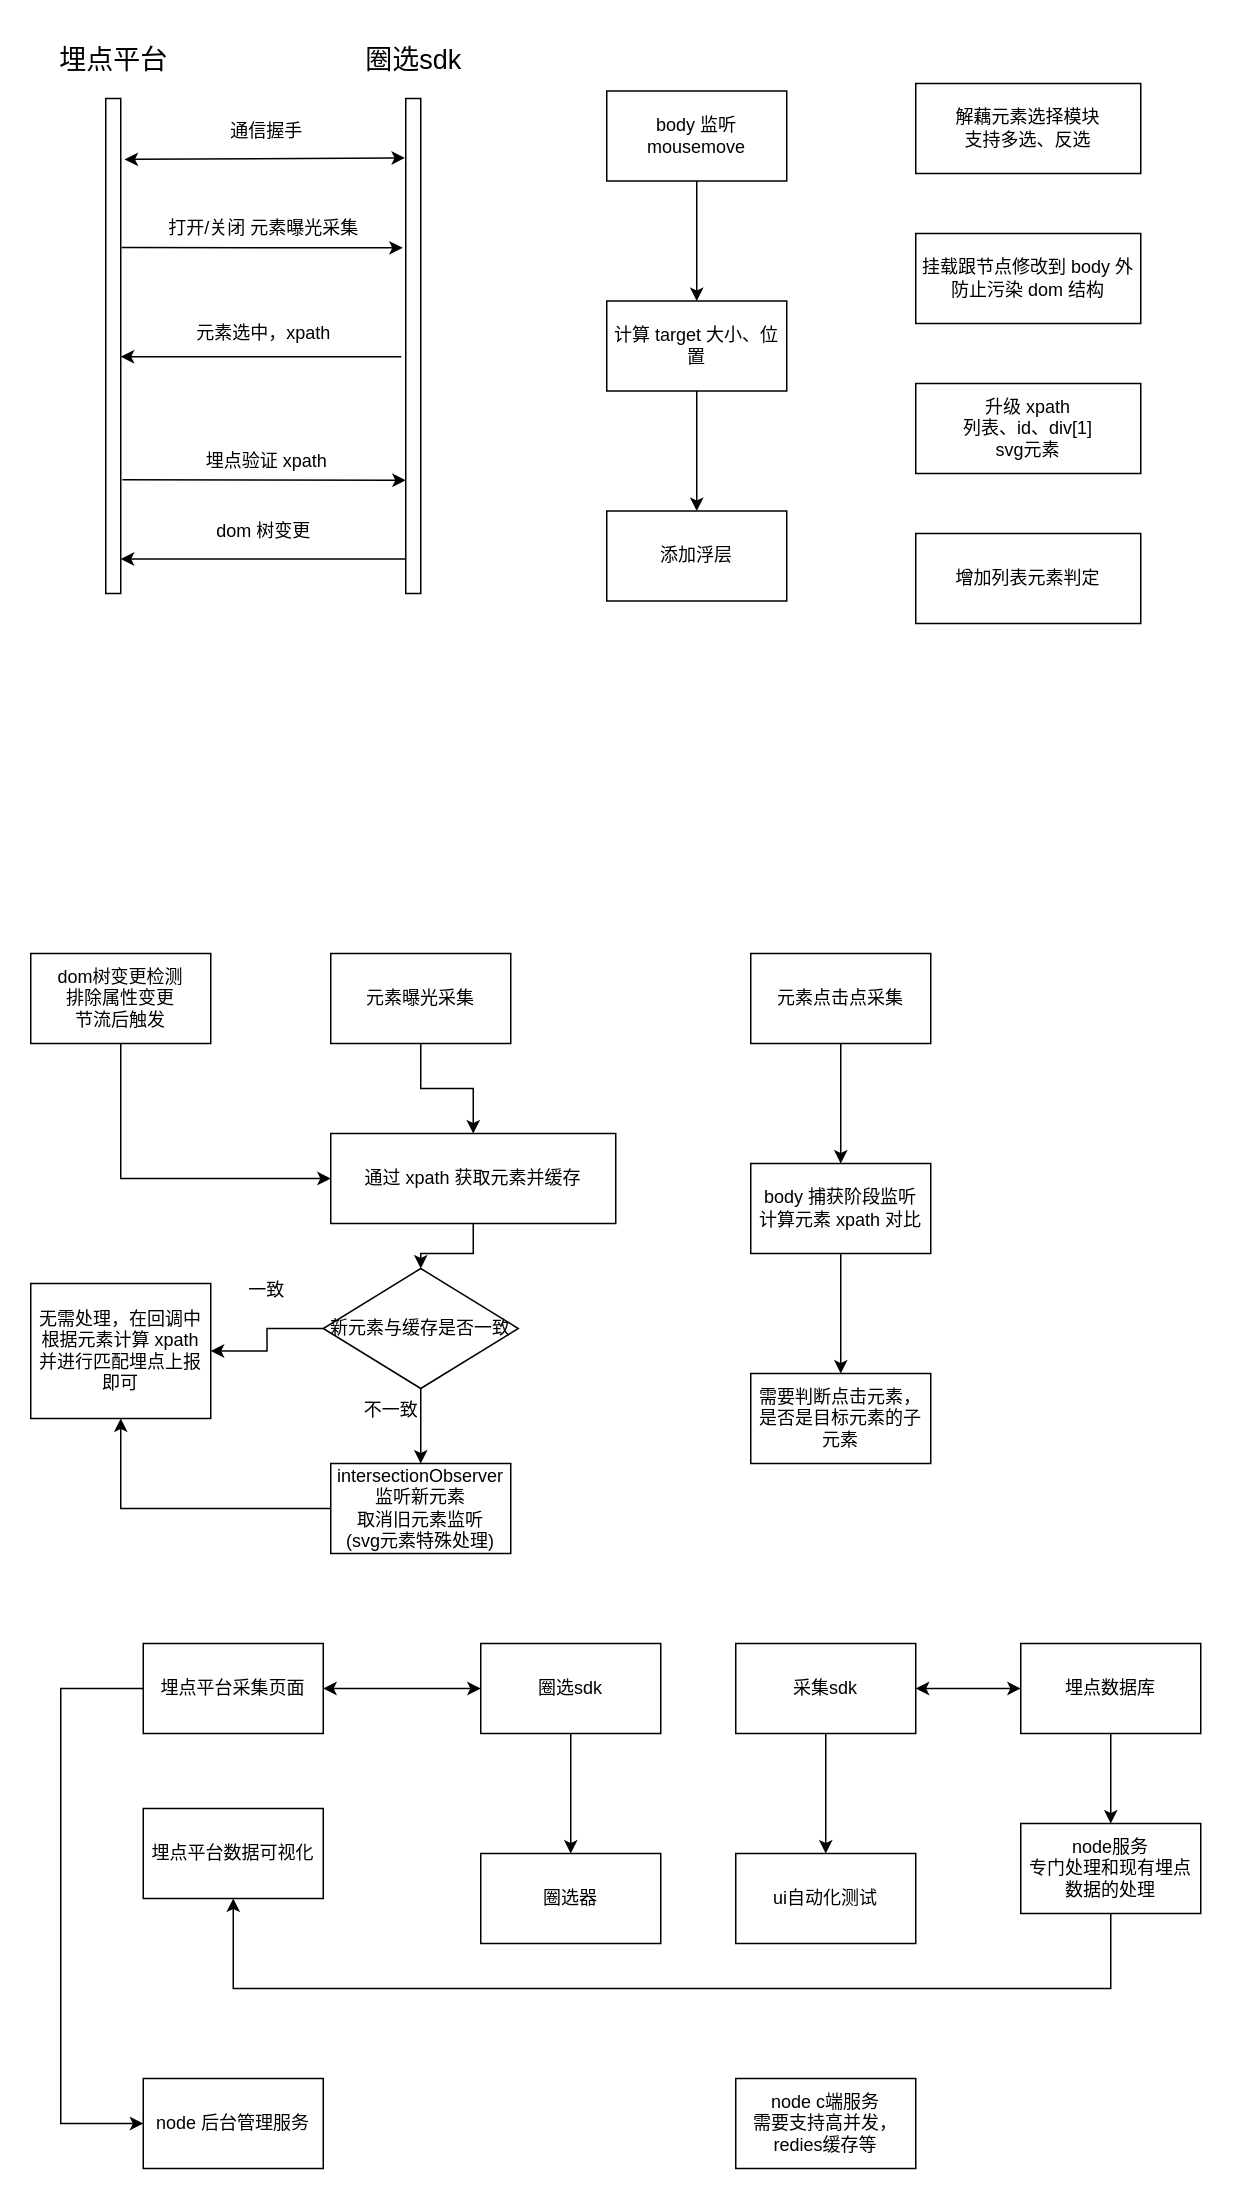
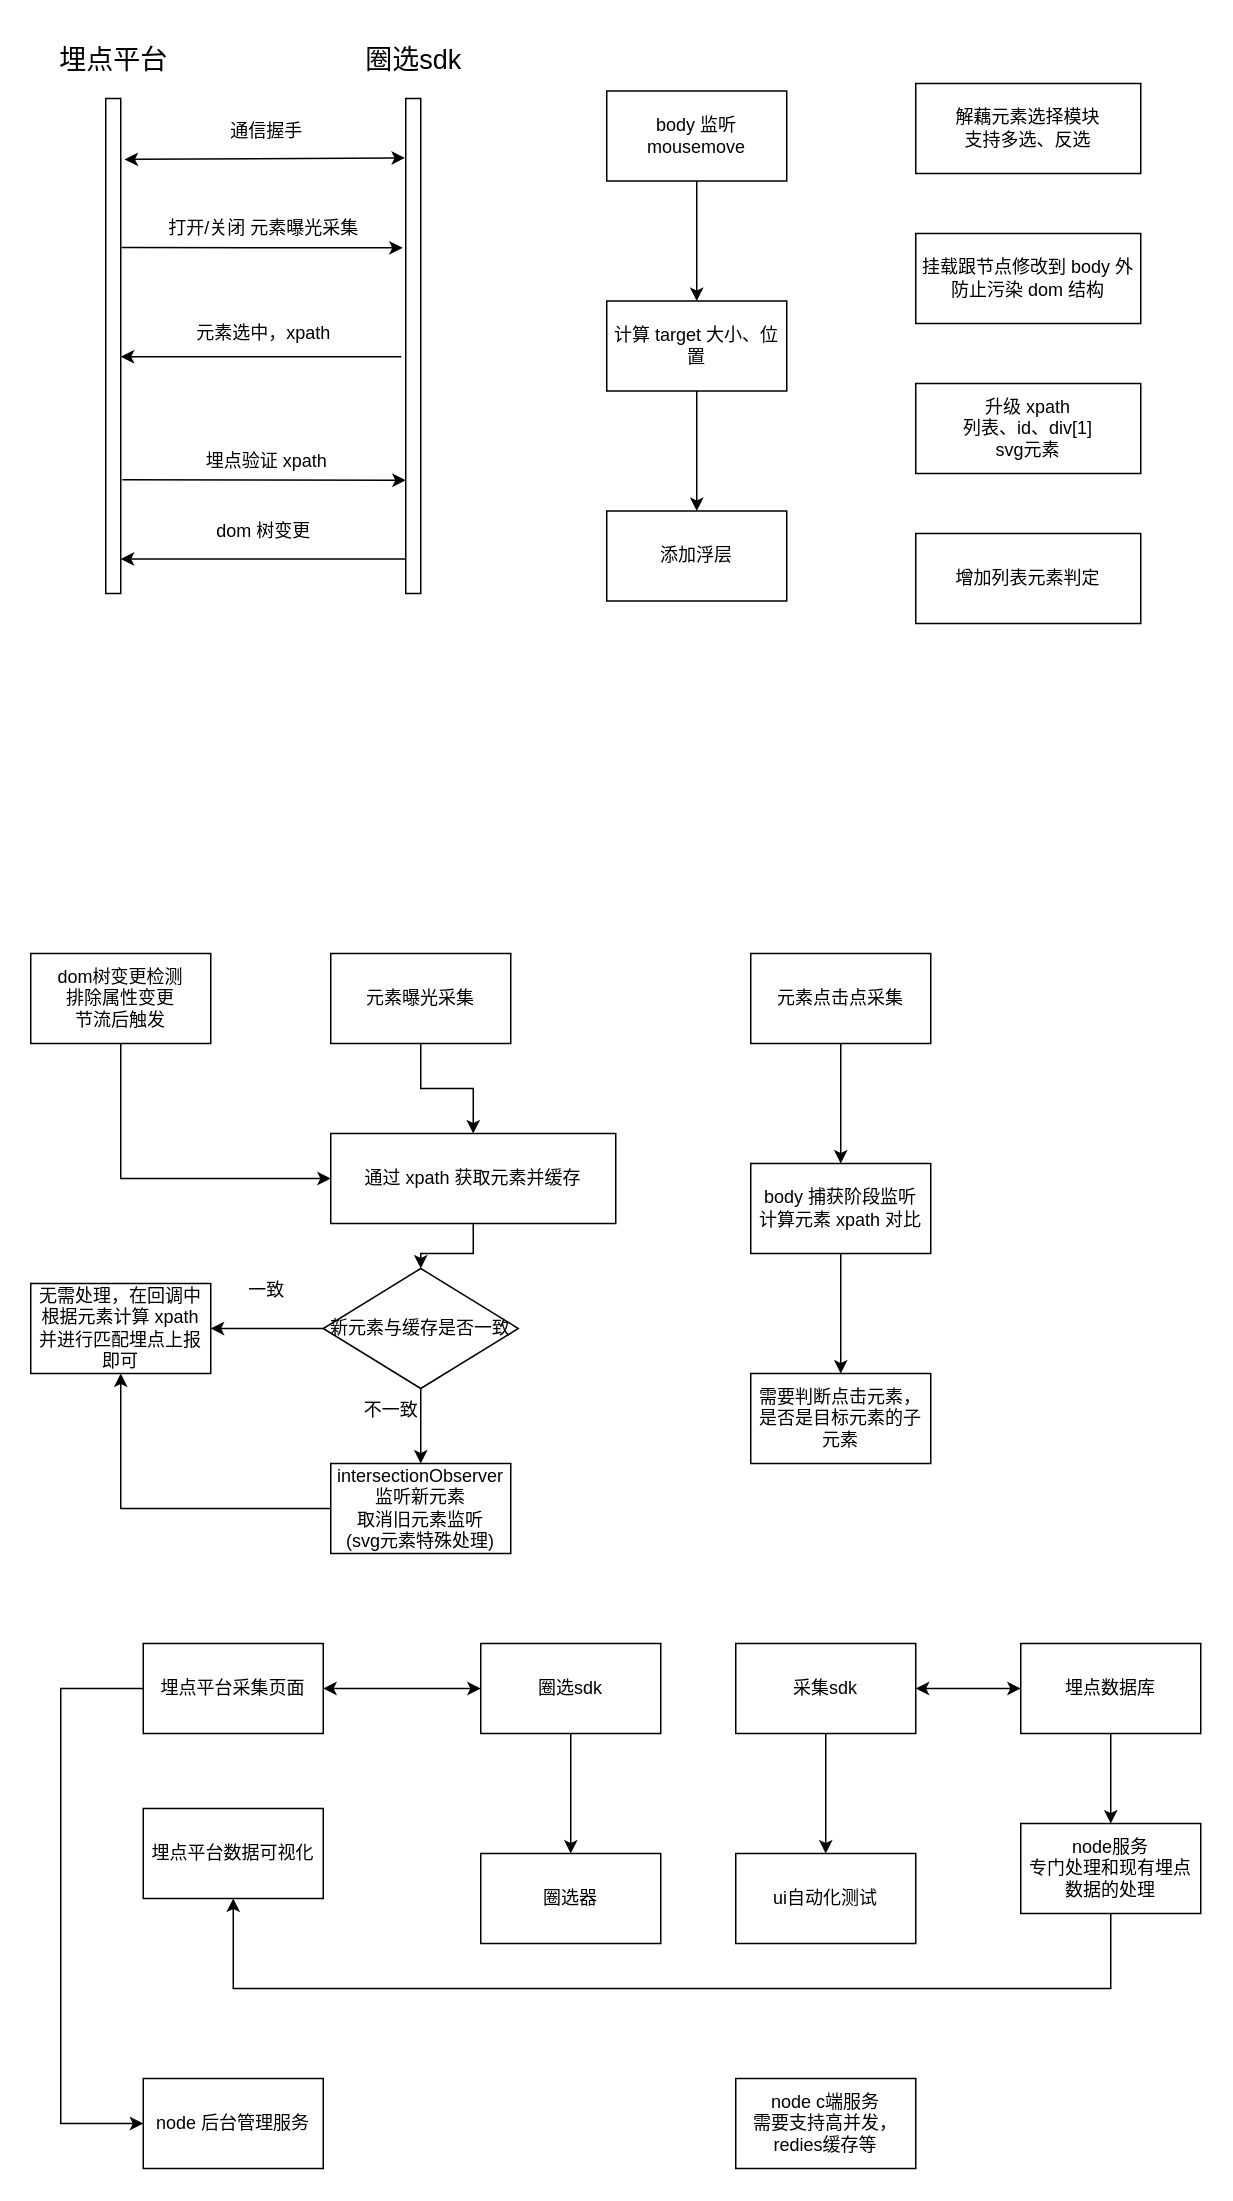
node "无需处理，在回调中根据元素计算 xpath 并进行匹配埋点上报即可": size 180x135 -> 180x90
